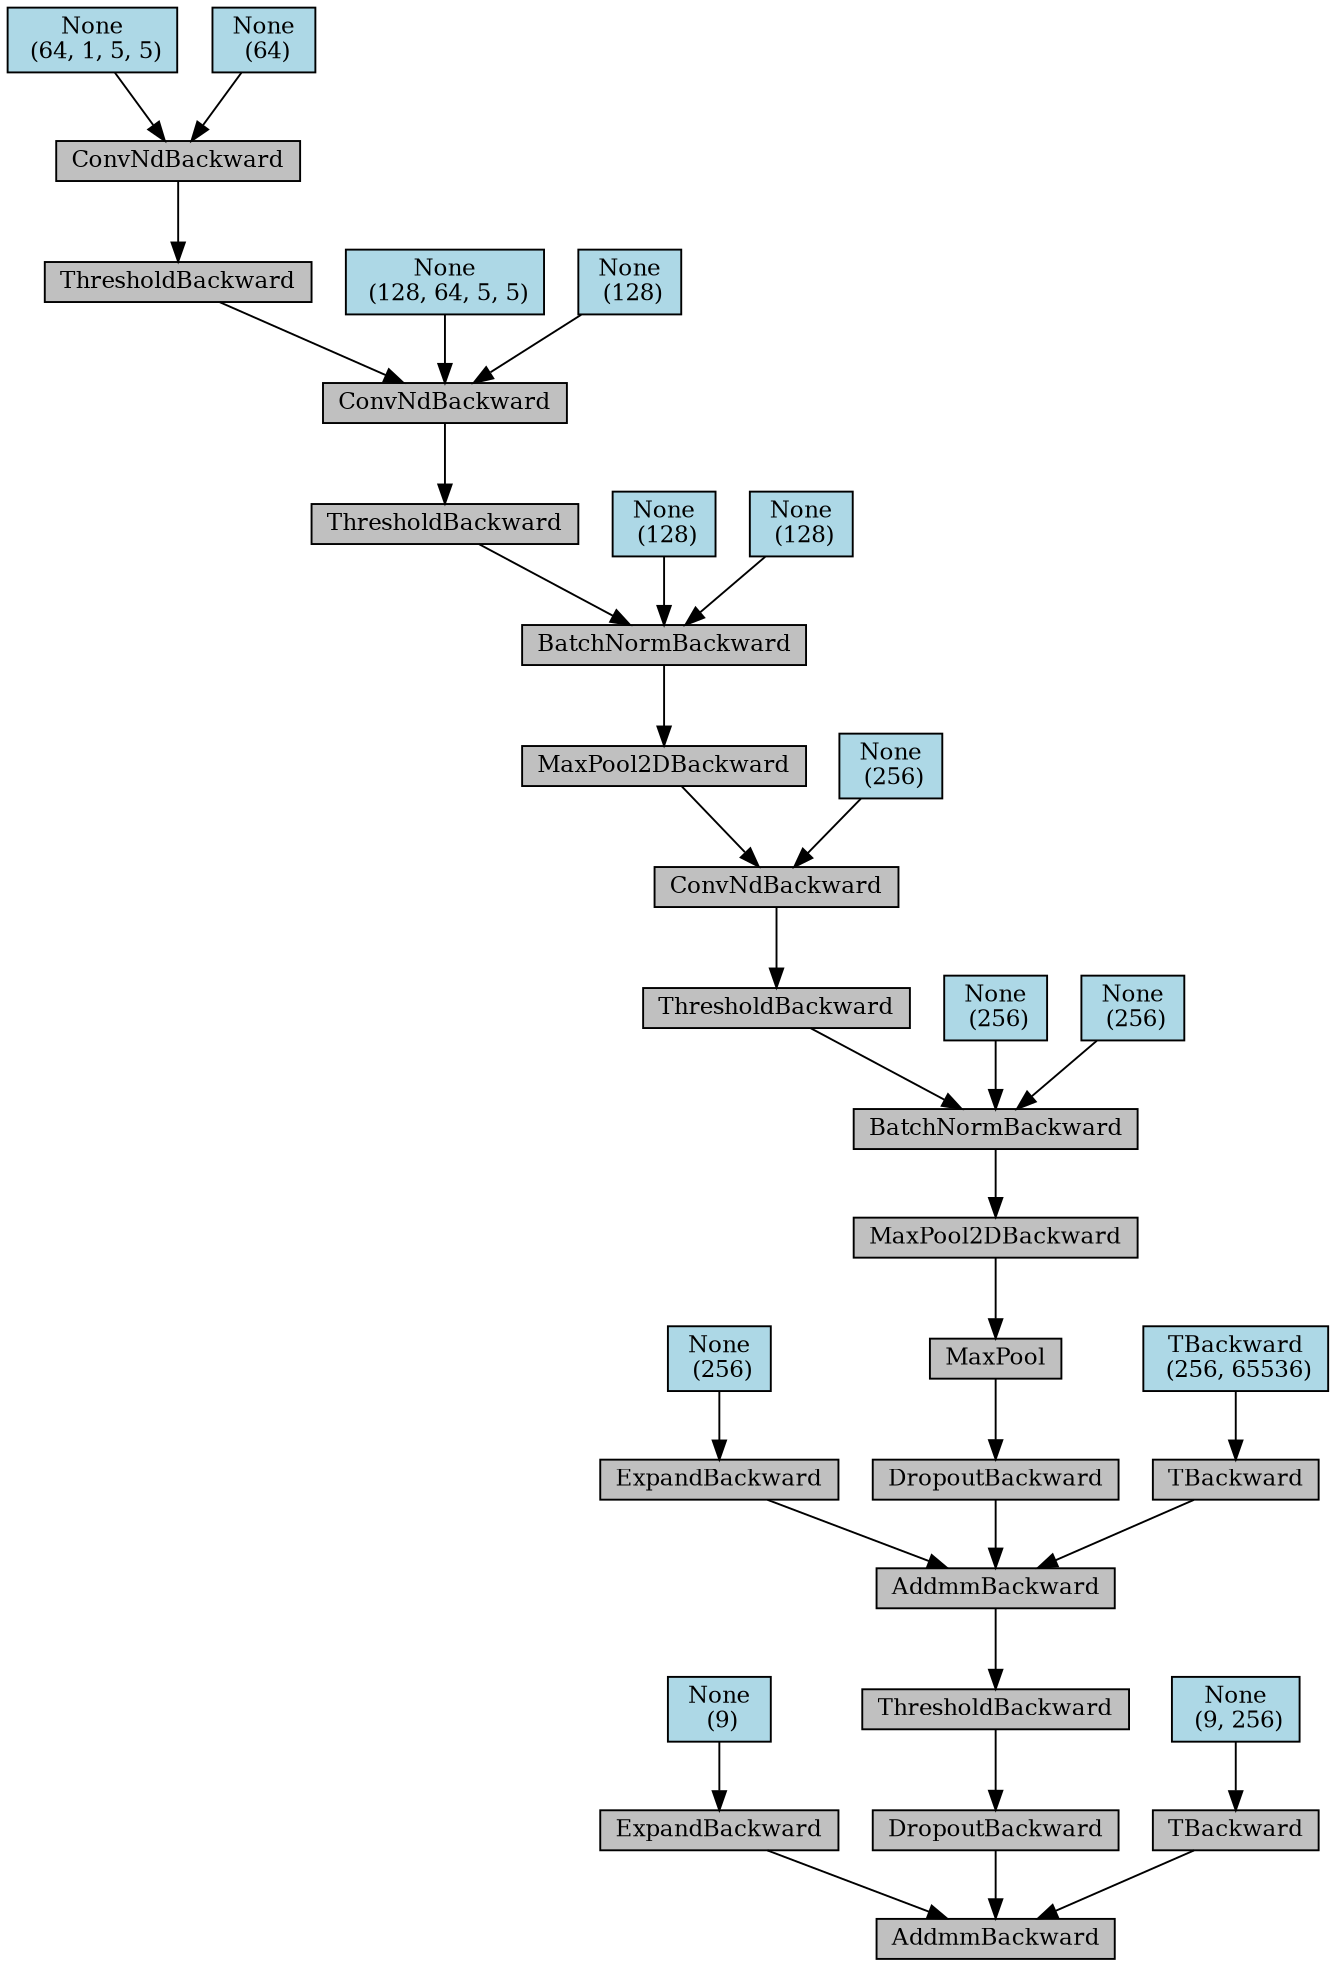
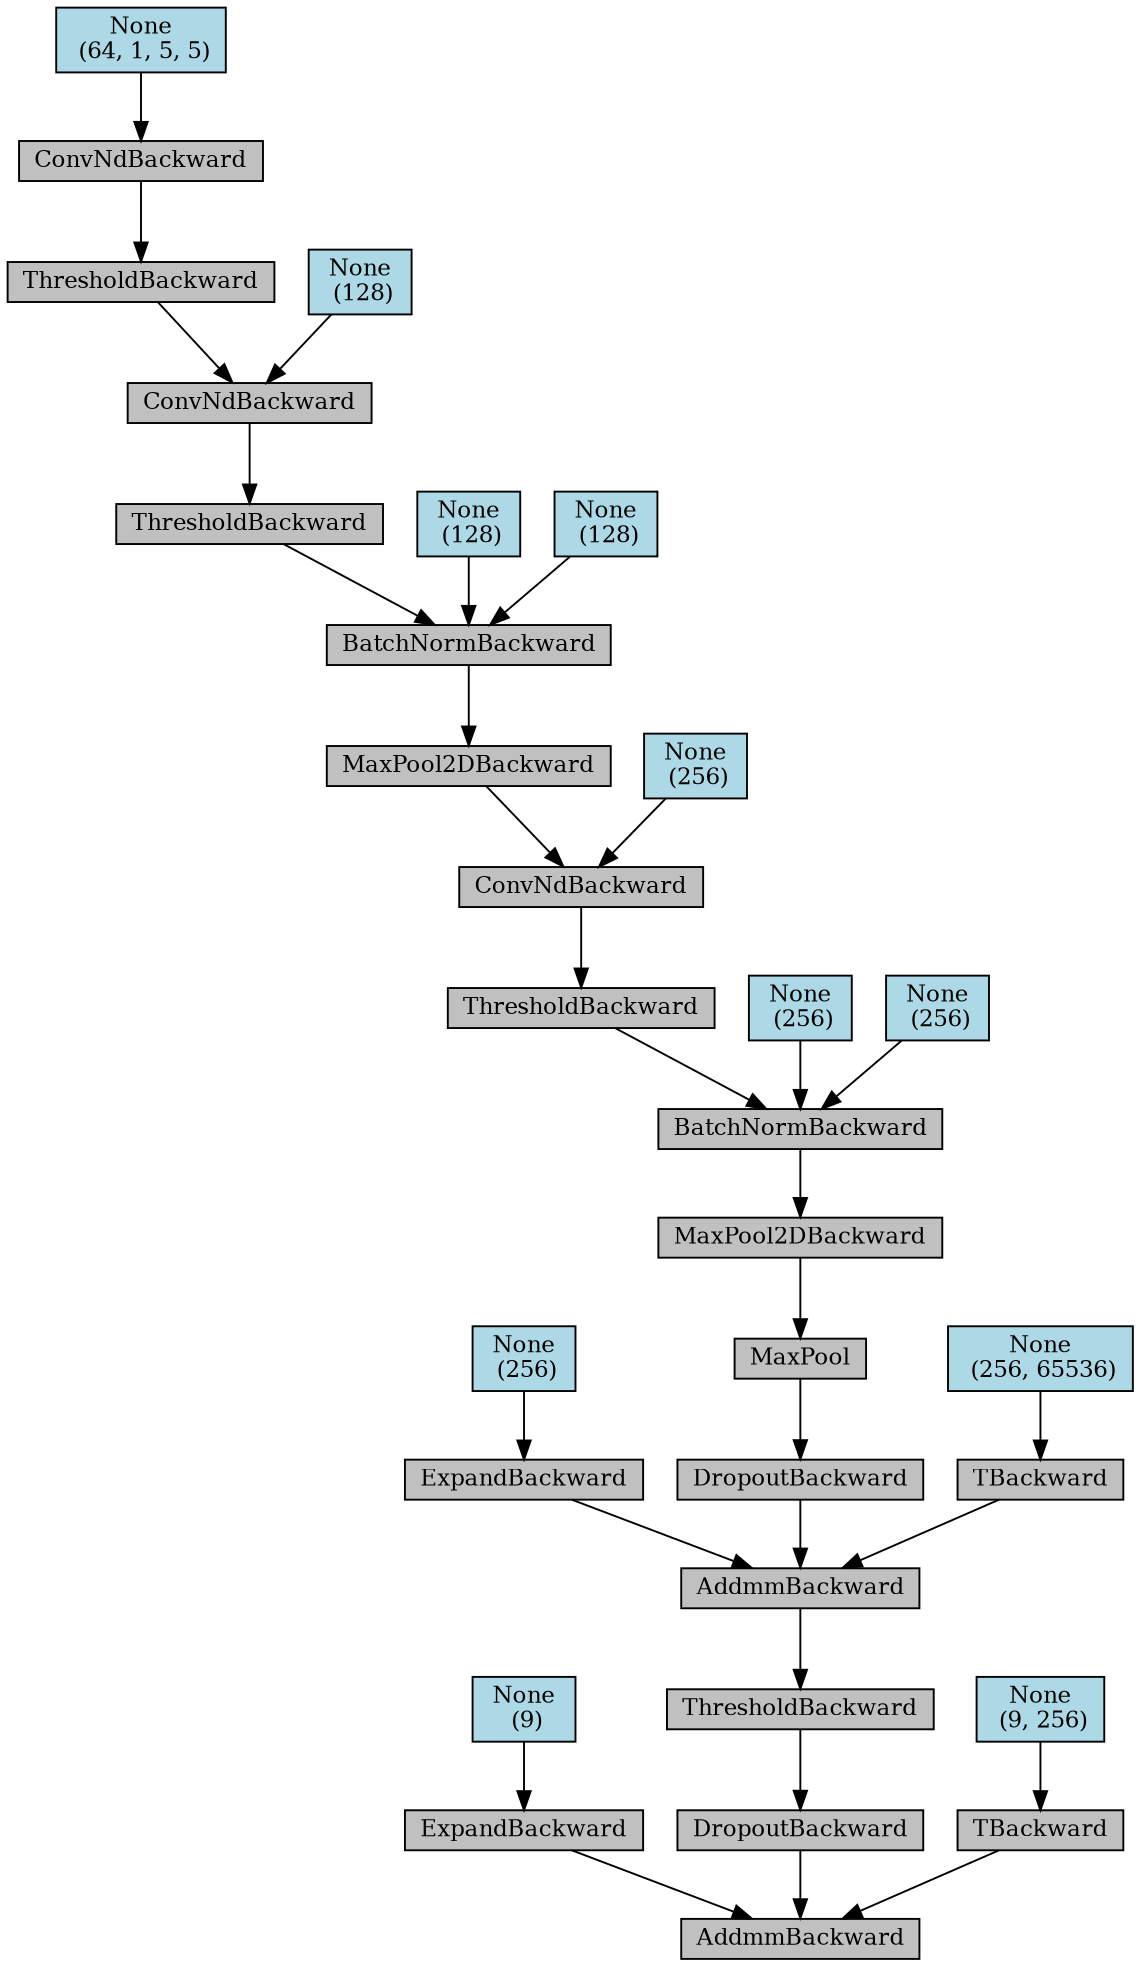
node "None (64)": removed
node "None (128, 64, 5, 5)": removed
node "TBackward (256, 65536)": label "TBackward (256, 65536)" -> "None (256, 65536)"
